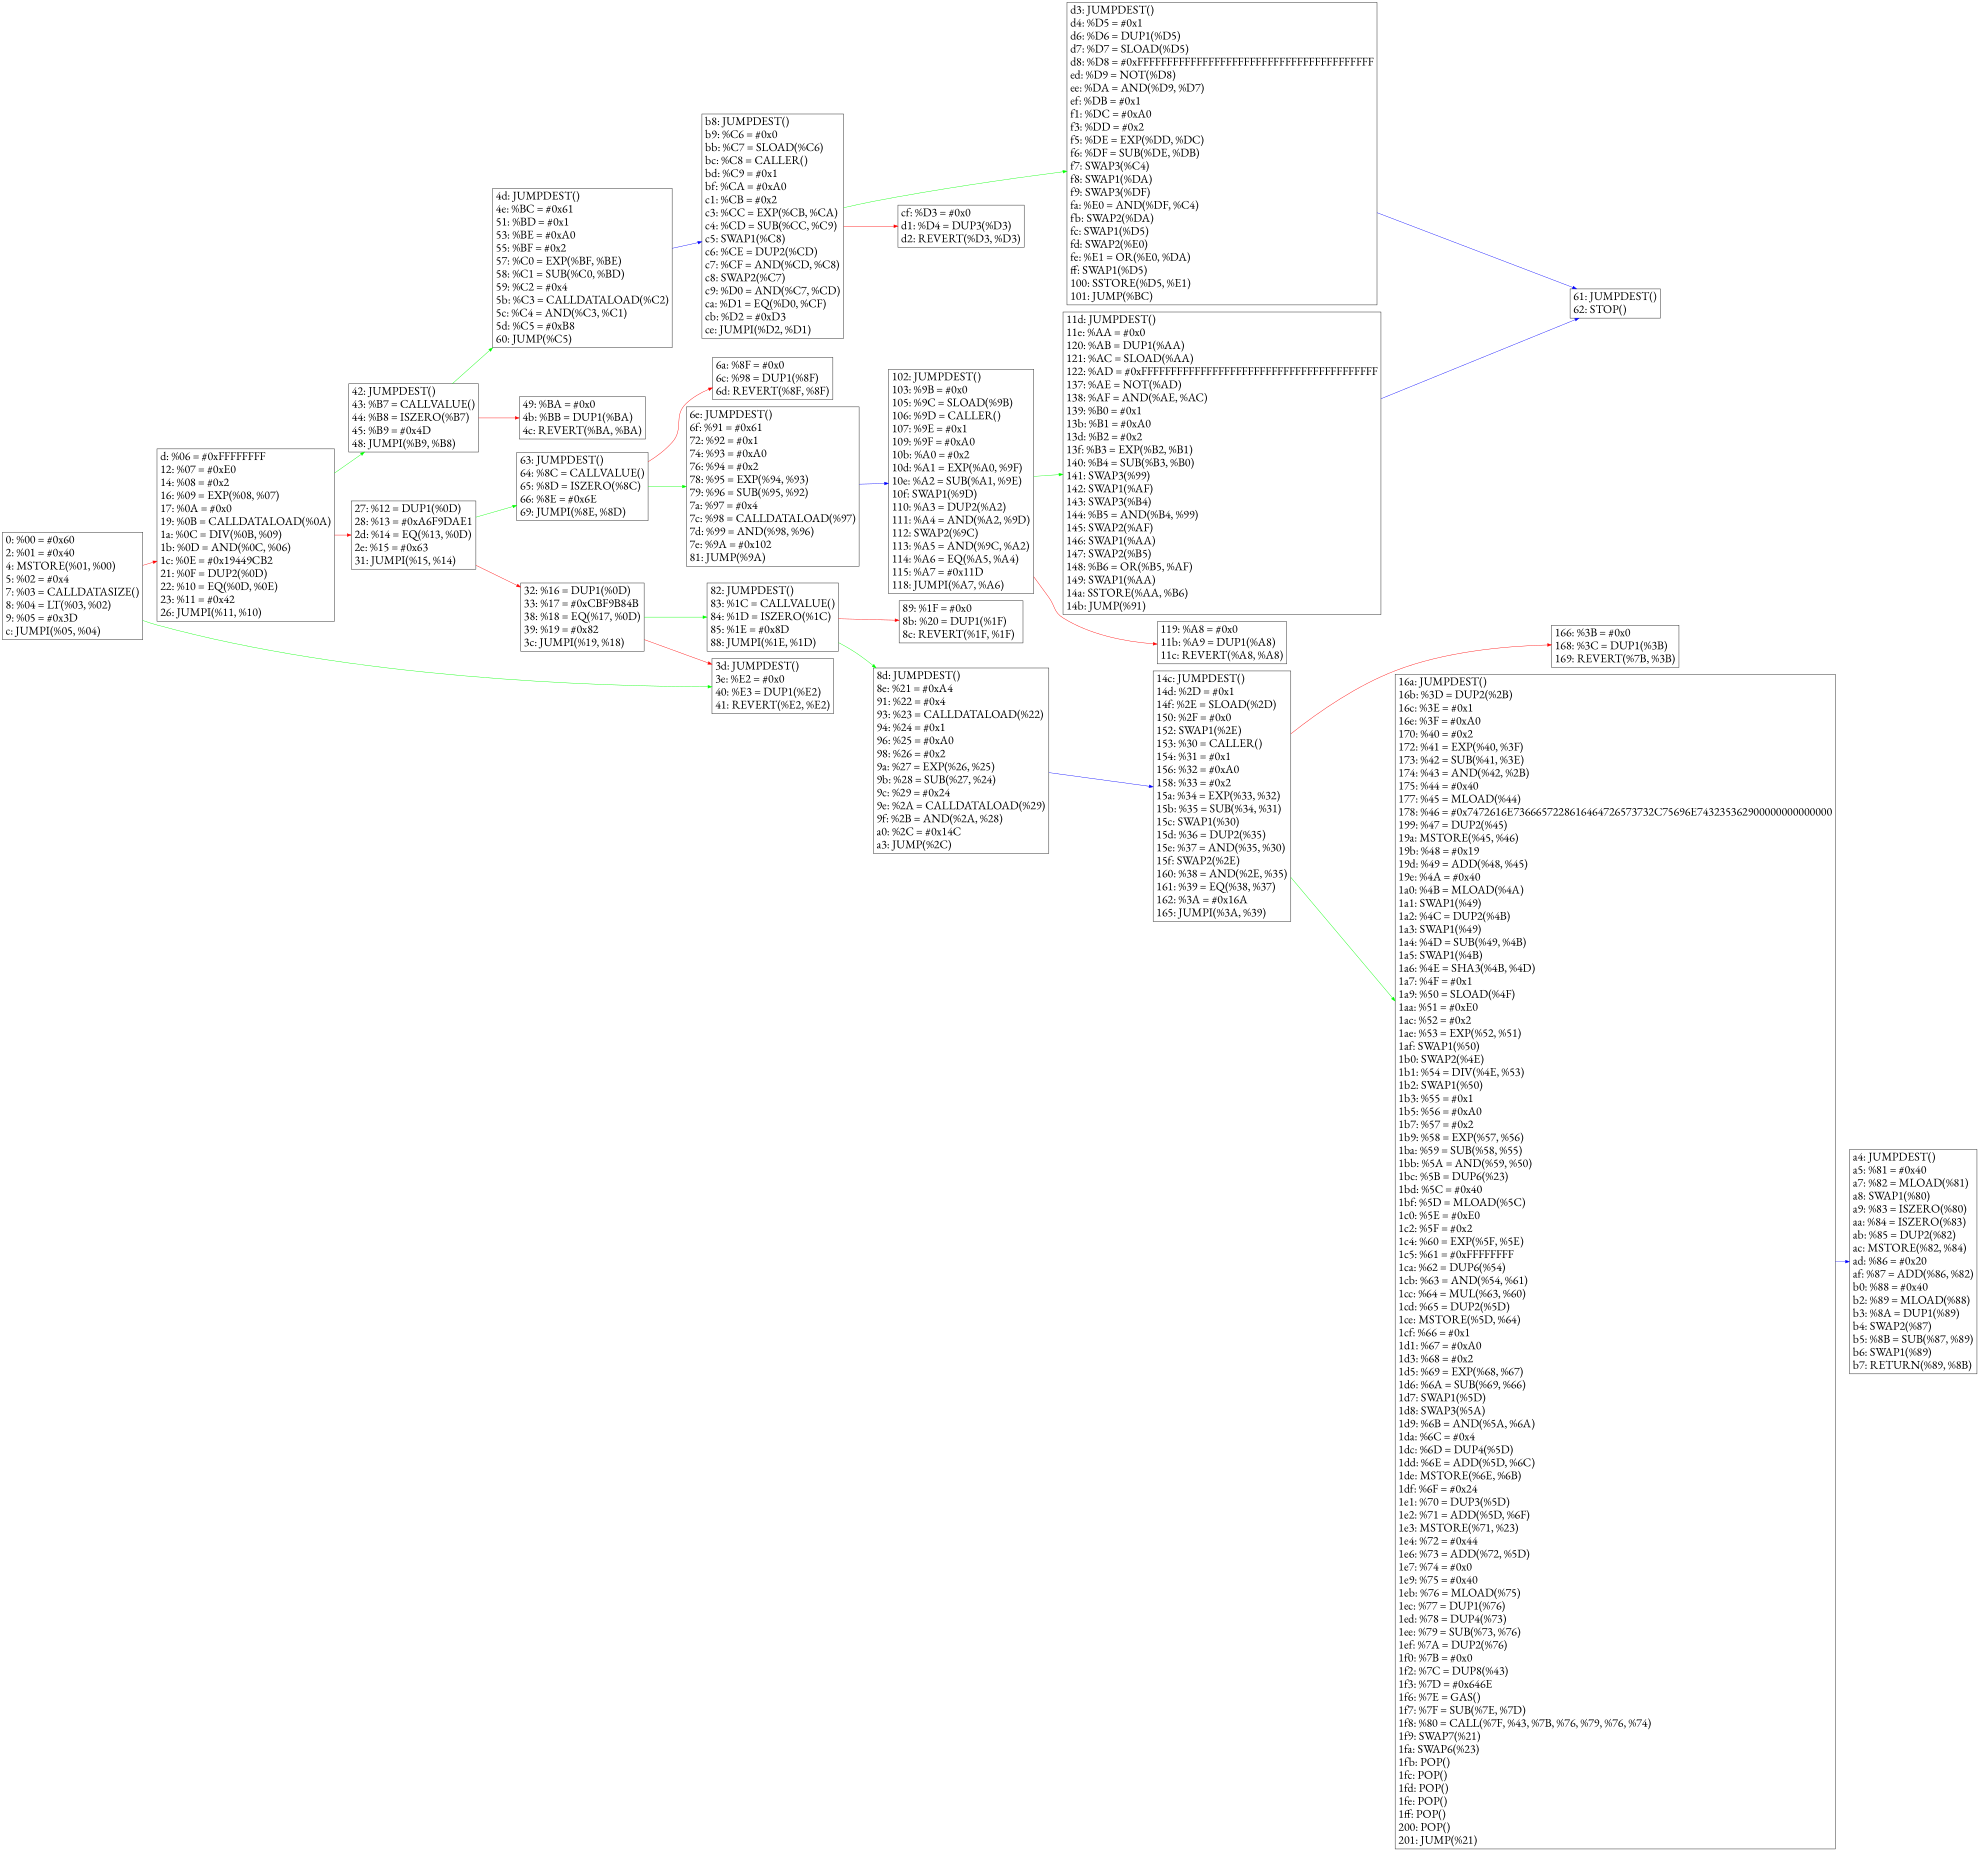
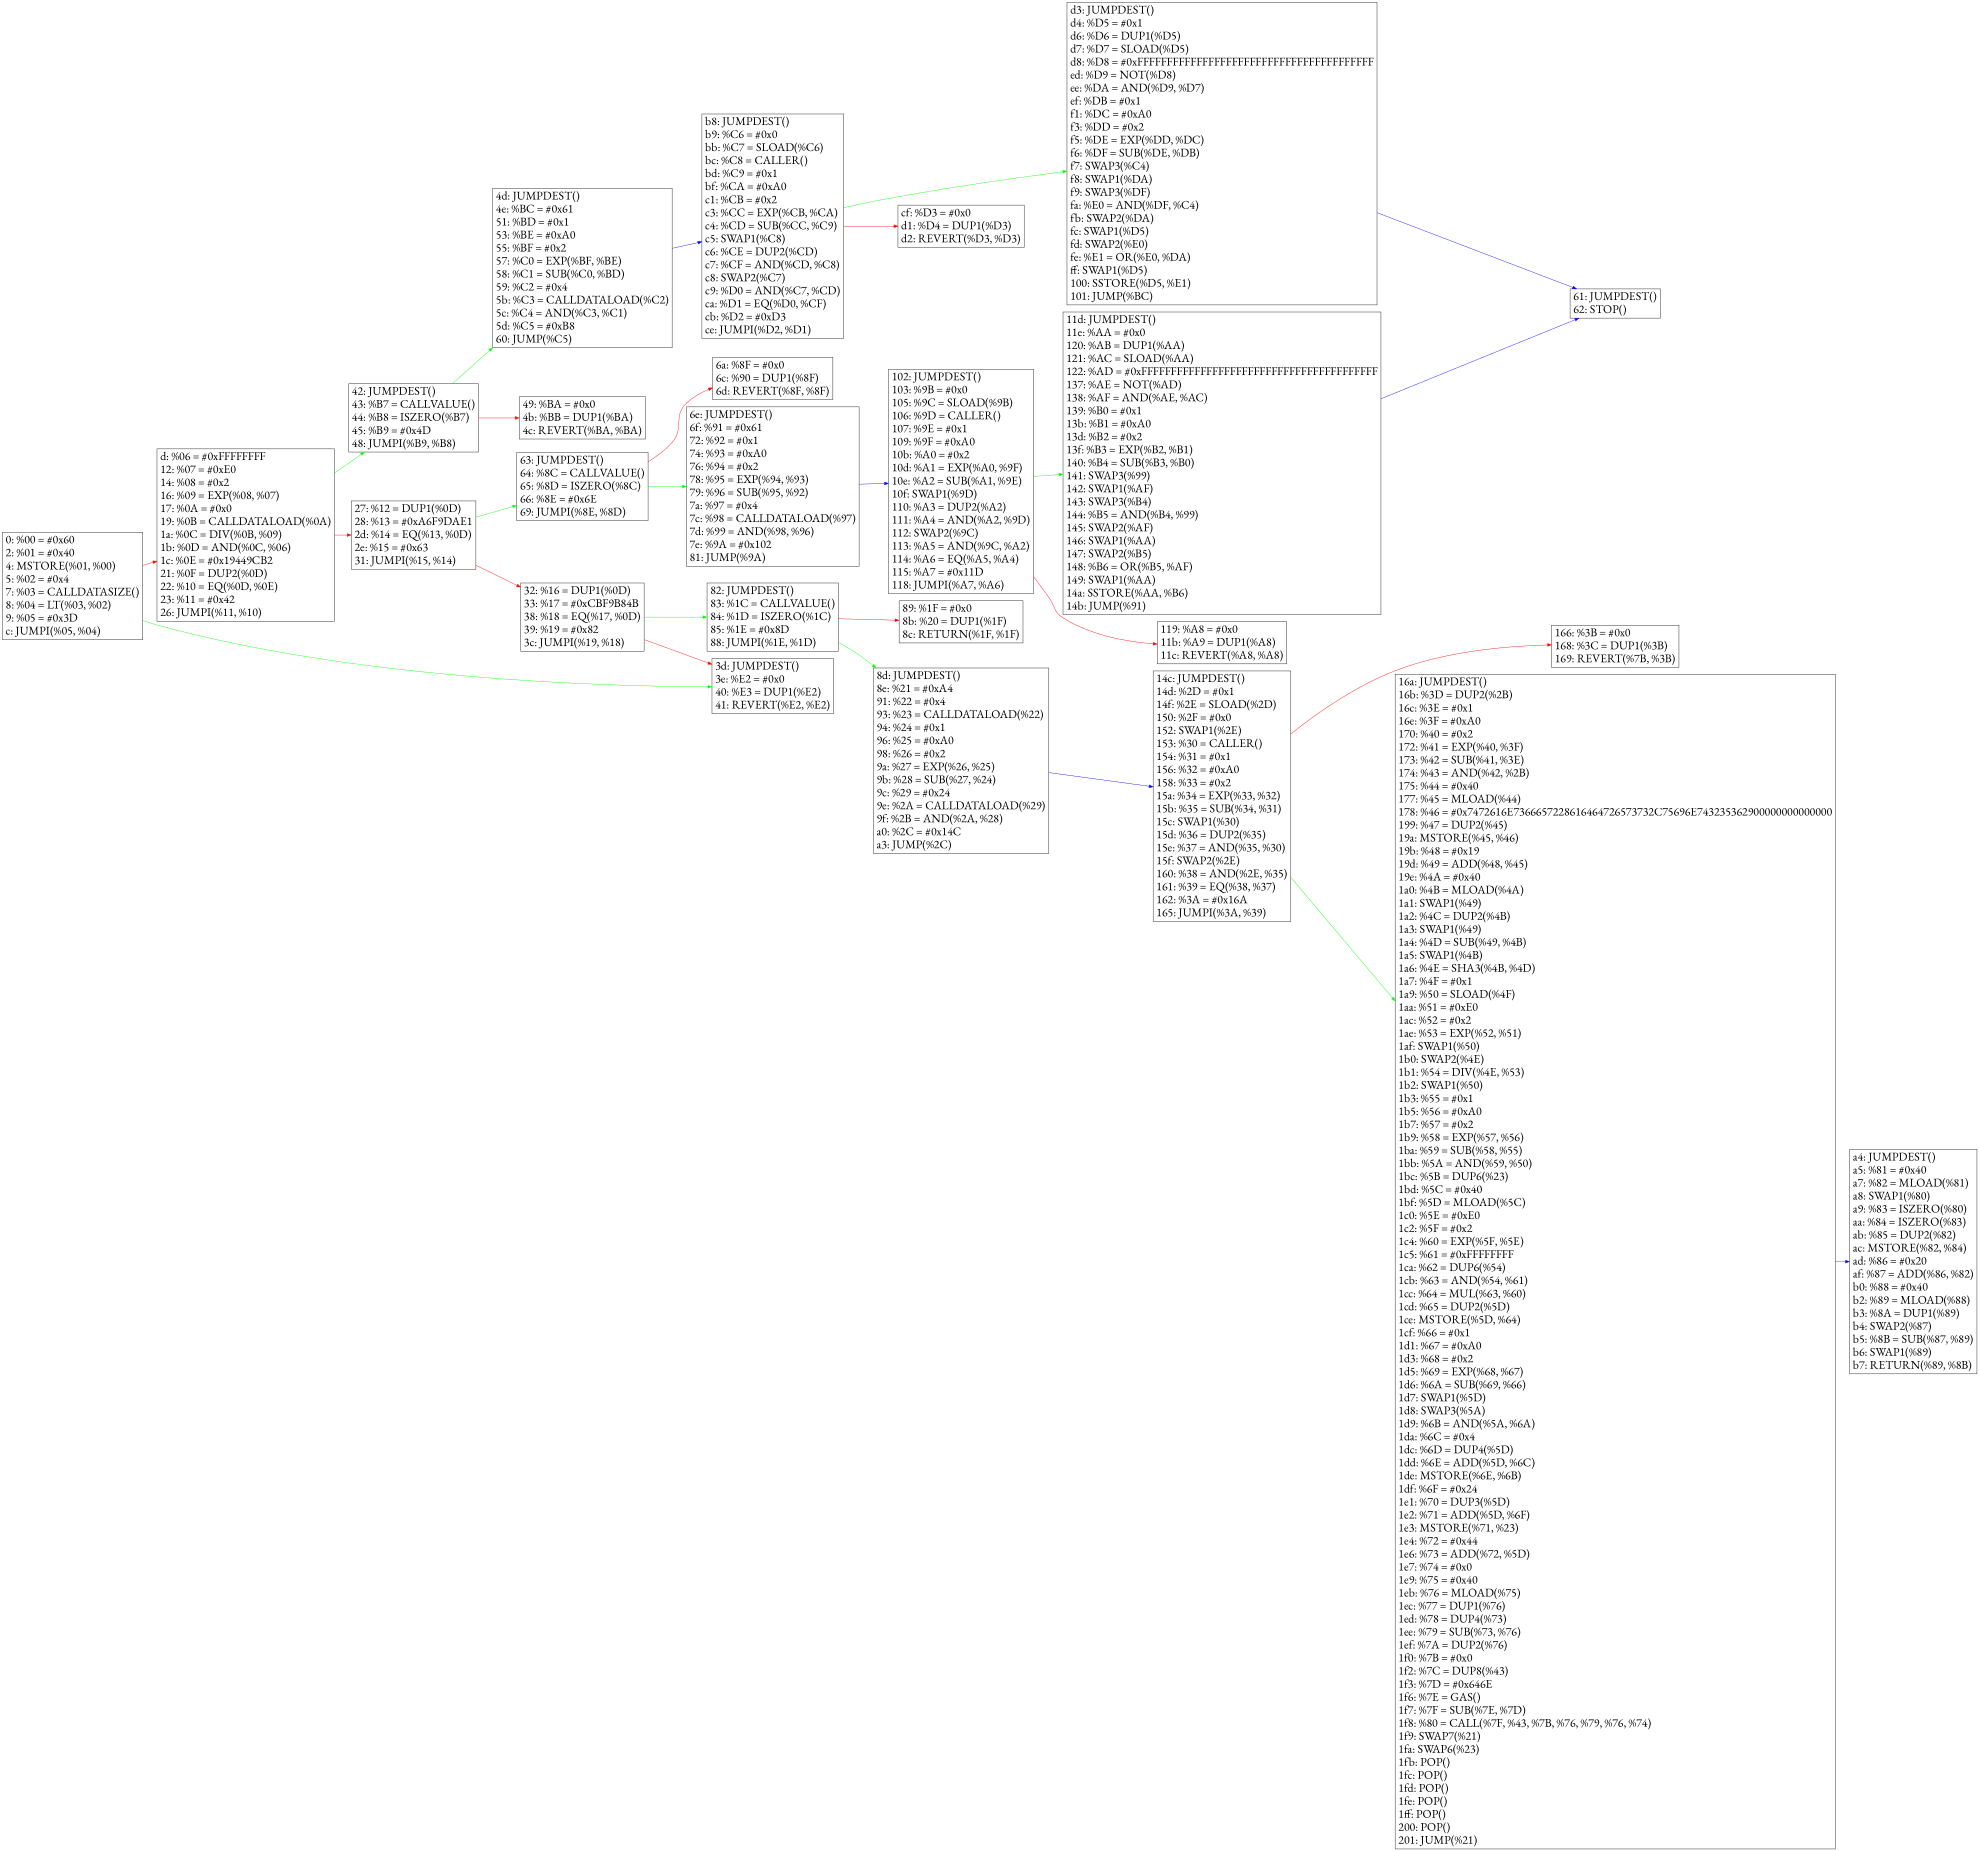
node "cf: %D3 = #0x0 d1: %D4 = DUP3(%D3) d2: REVERT(%D3, %D3)": label "cf: %D3 = #0x0 d1: %D4 = DUP3(%D3) d2: REVERT(%D3, %D3)" -> "cf: %D3 = #0x0 d1: %D4 = DUP1(%D3) d2: REVERT(%D3, %D3)"
node "6a: %8F = #0x0 6c: %98 = DUP1(%8F) 6d: REVERT(%8F, %8F)": label "6a: %8F = #0x0 6c: %98 = DUP1(%8F) 6d: REVERT(%8F, %8F)" -> "6a: %8F = #0x0 6c: %90 = DUP1(%8F) 6d: REVERT(%8F, %8F)"
node "89: %1F = #0x0 8b: %20 = DUP1(%1F) 8c: REVERT(%1F, %1F)": label "89: %1F = #0x0 8b: %20 = DUP1(%1F) 8c: REVERT(%1F, %1F)" -> "89: %1F = #0x0 8b: %20 = DUP1(%1F) 8c: RETURN(%1F, %1F)"
